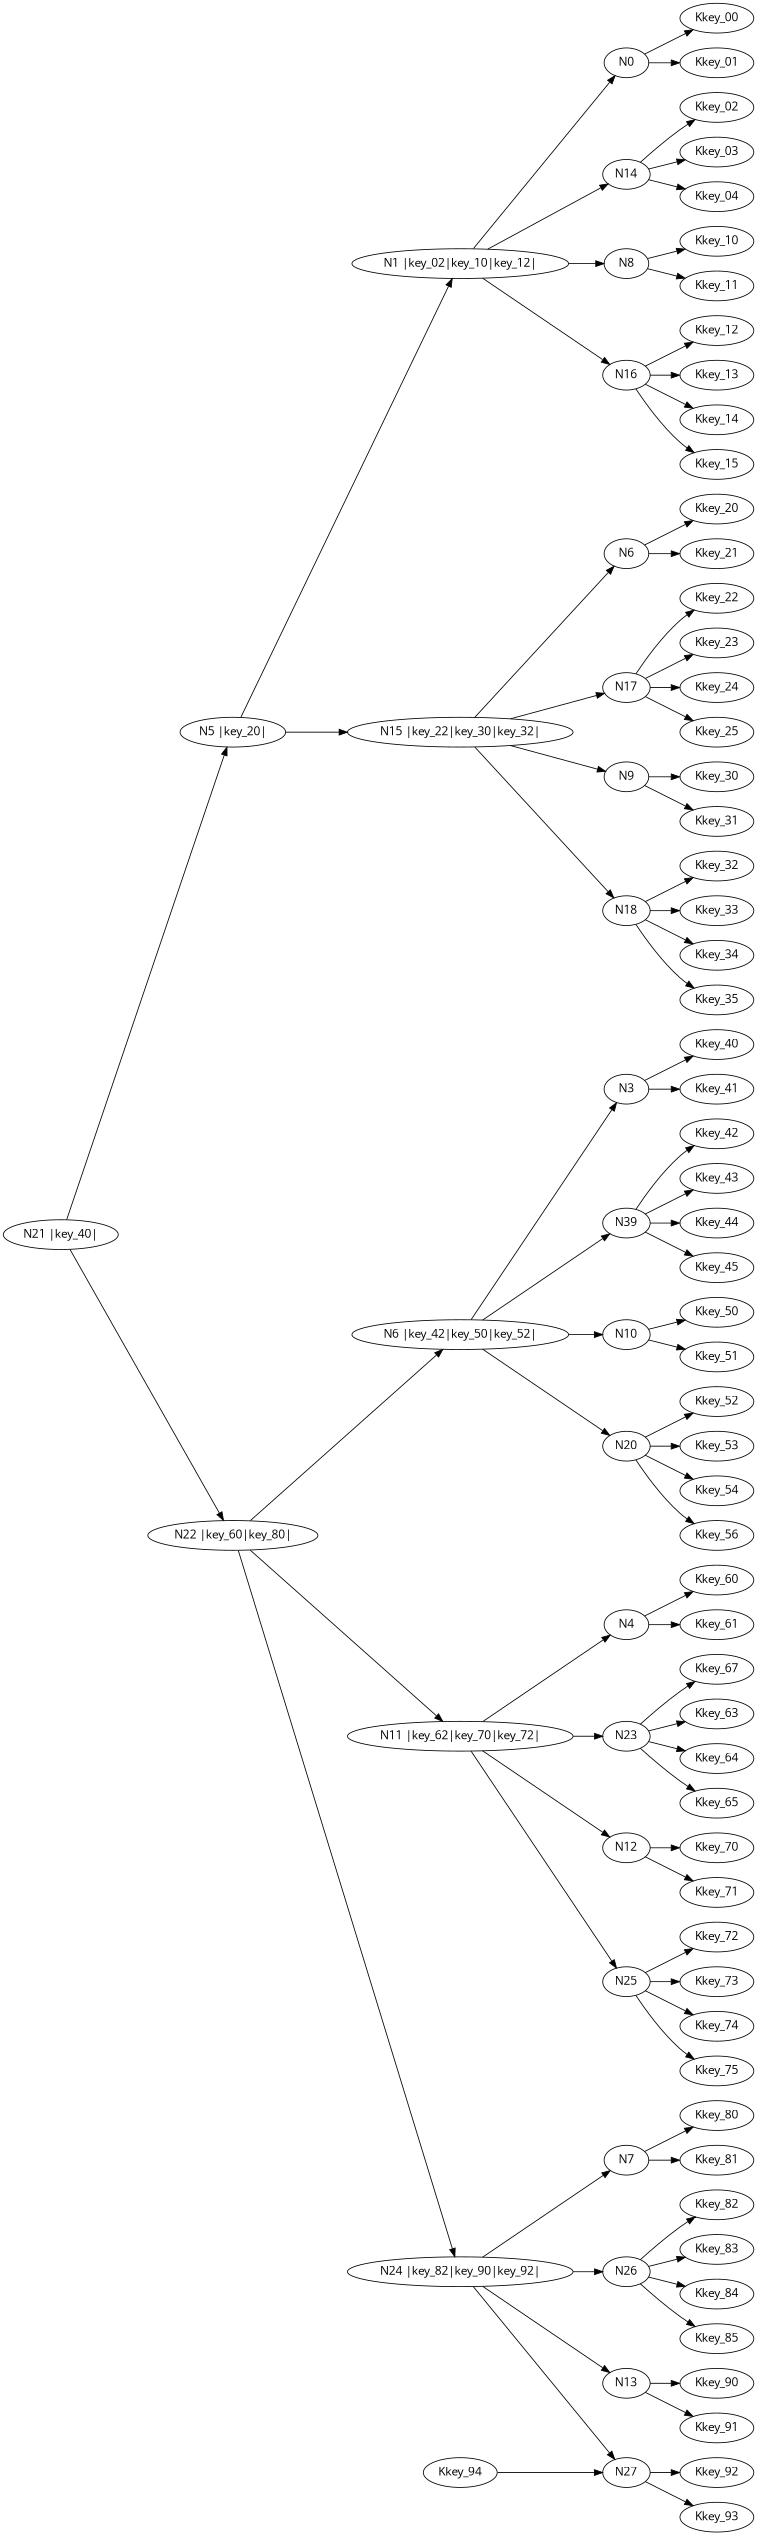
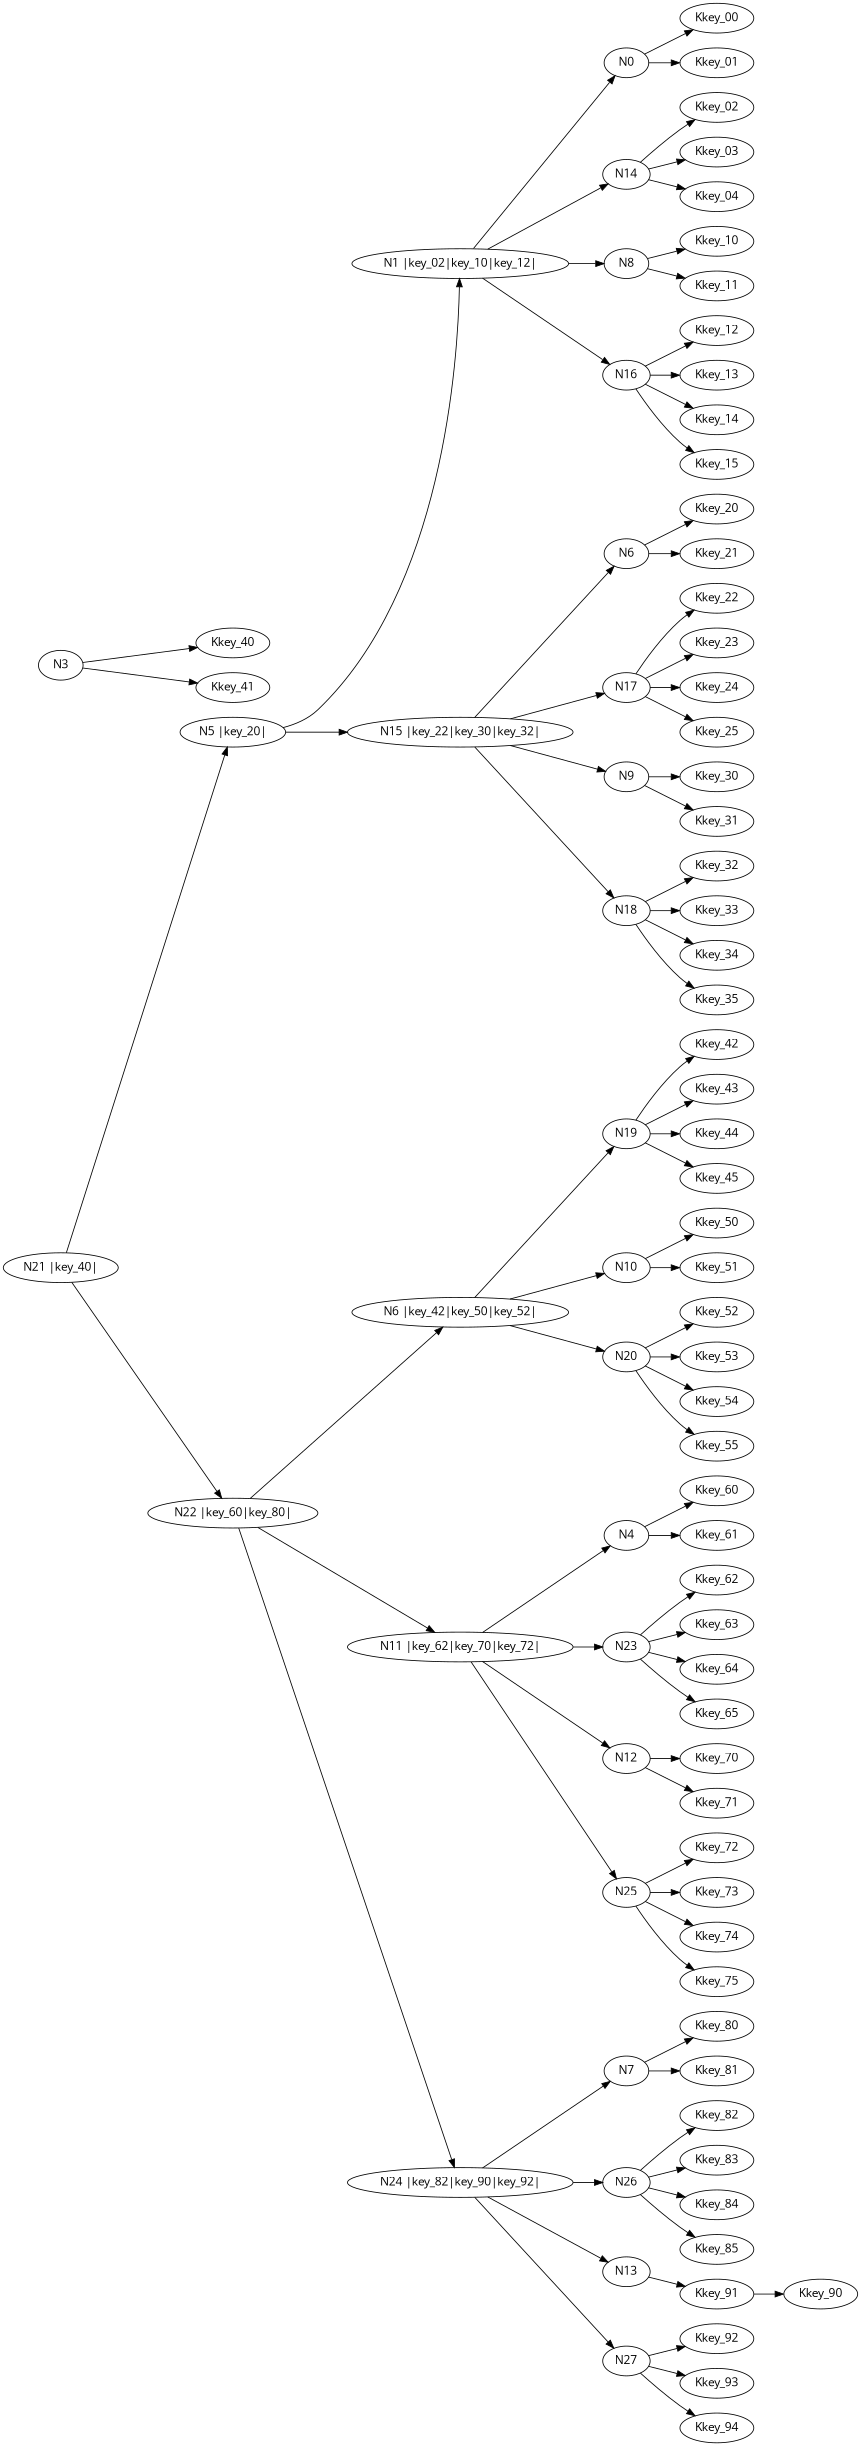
edge "N6 |key_42|key_50|key_52|" -> "N3": removed
node "N39": label "N39" -> "N19"
node "Kkey_56": label "Kkey_56" -> "Kkey_55"
node "Kkey_67": label "Kkey_67" -> "Kkey_62"
edge "N13" -> "Kkey_90": now "Kkey_91" -> "Kkey_90"
edge "Kkey_94" -> "N27": reversed
